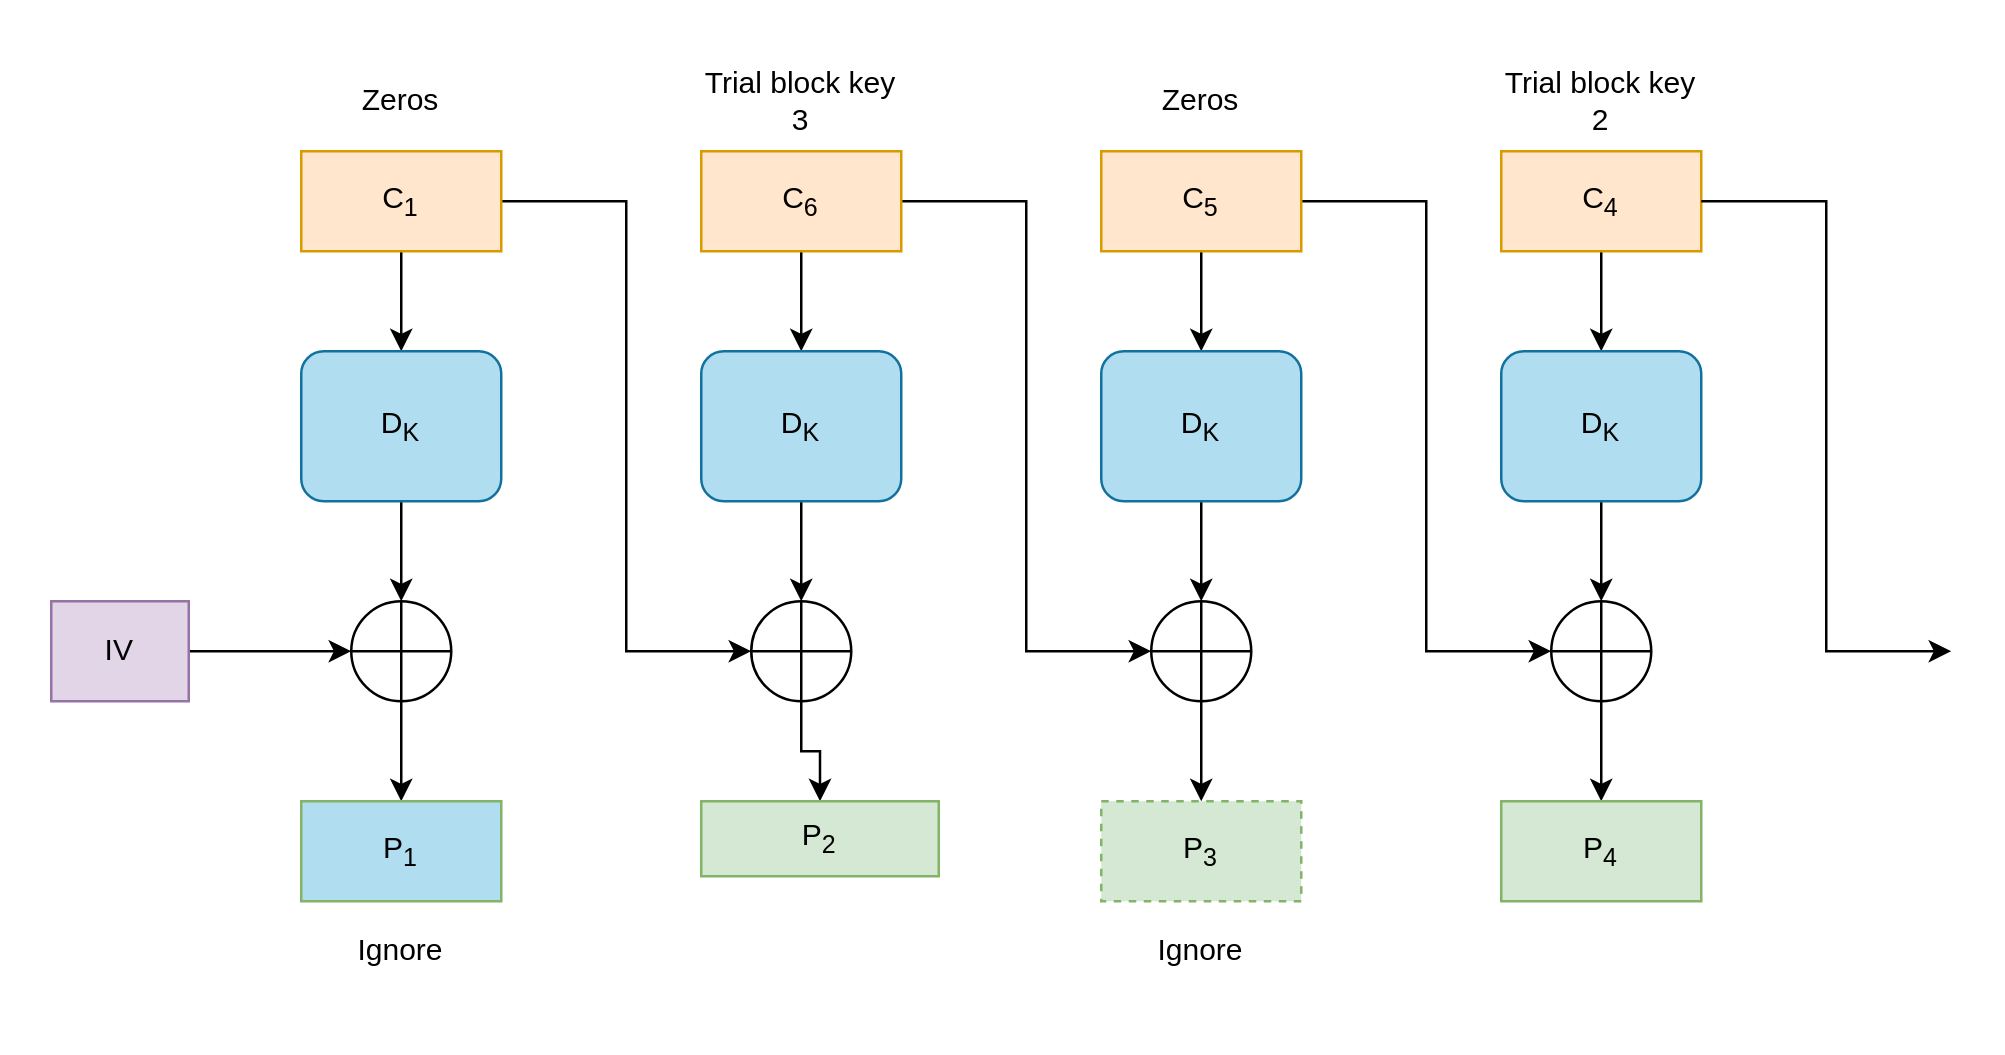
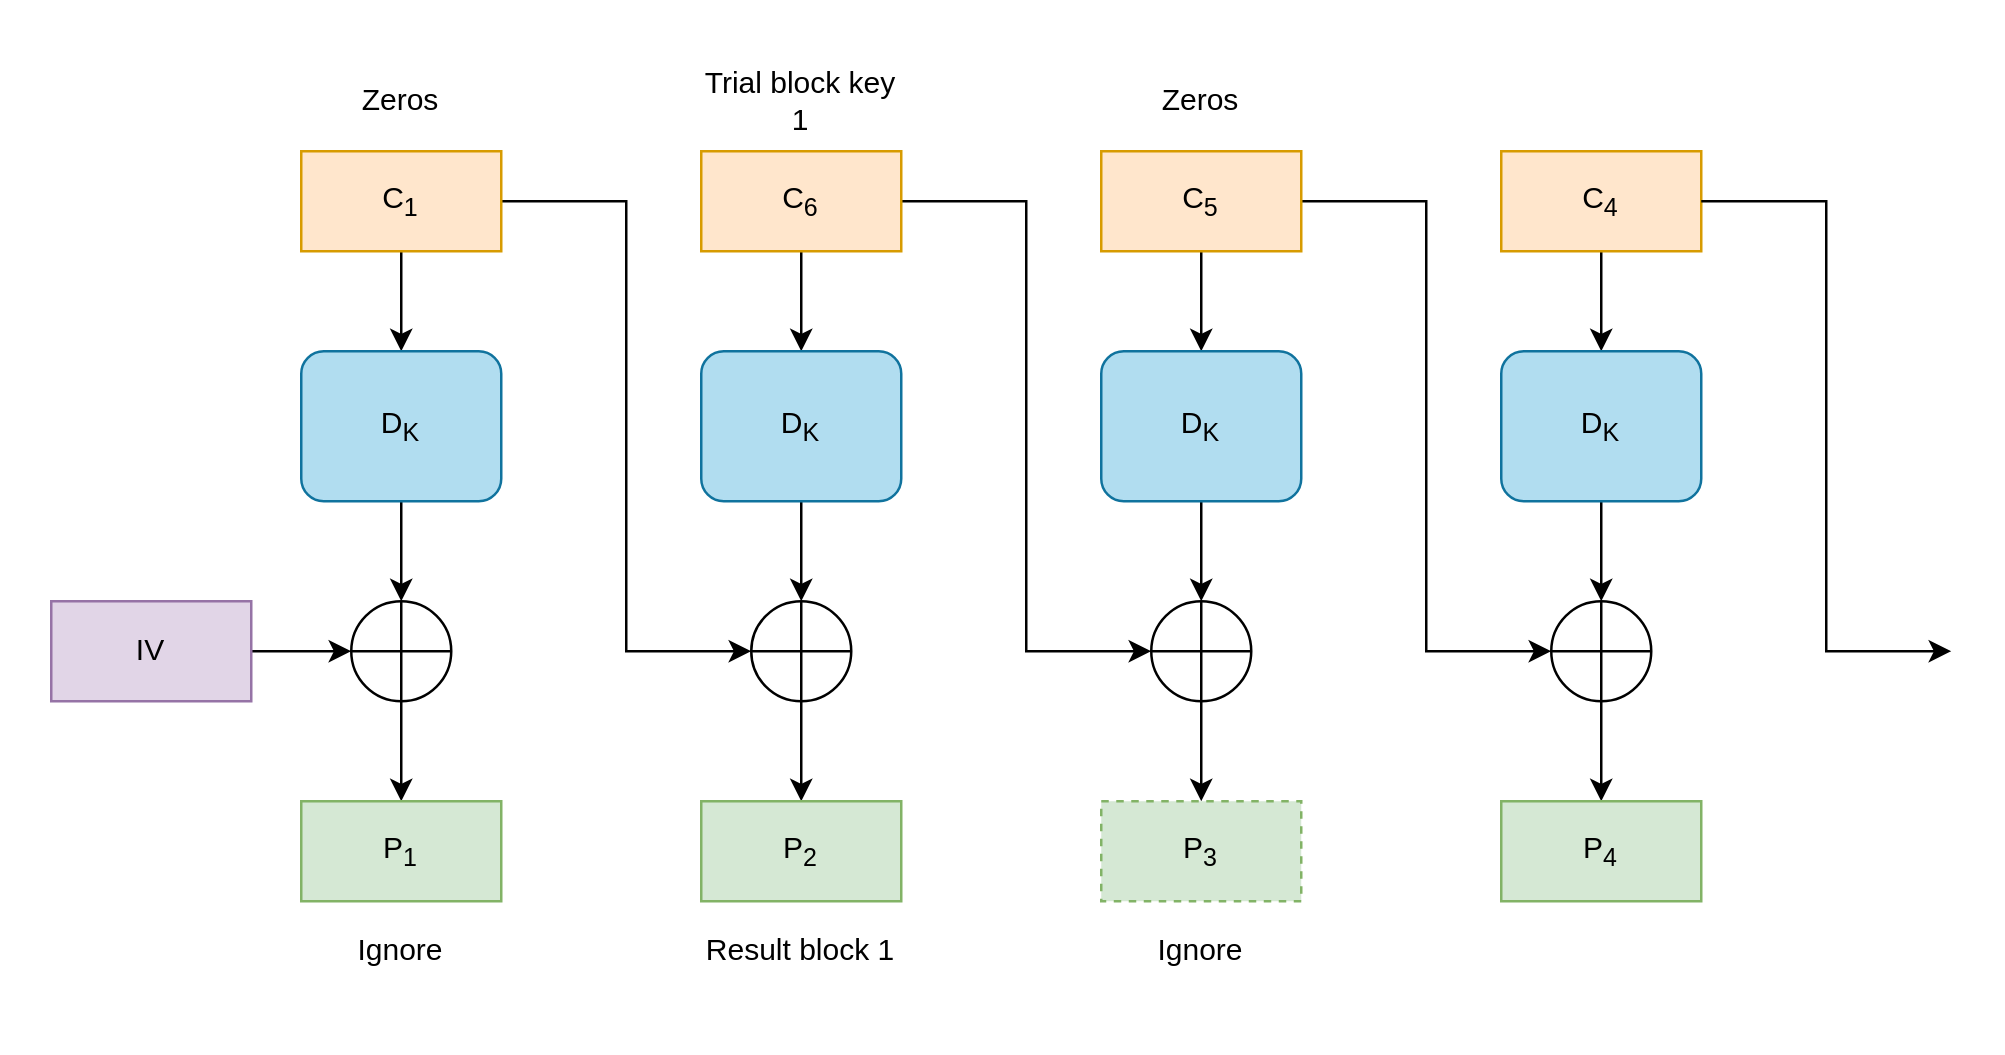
node "Trial block key 3": label "Trial block key 3" -> "Trial block key 1"
node "Trial block key 2": removed
node "IV": size 138x100 -> 200x100
node "P2": size 238x75 -> 200x100
node "P1": fillcolor #b1ddf0 -> #d5e8d4
node "Result block 1": added
